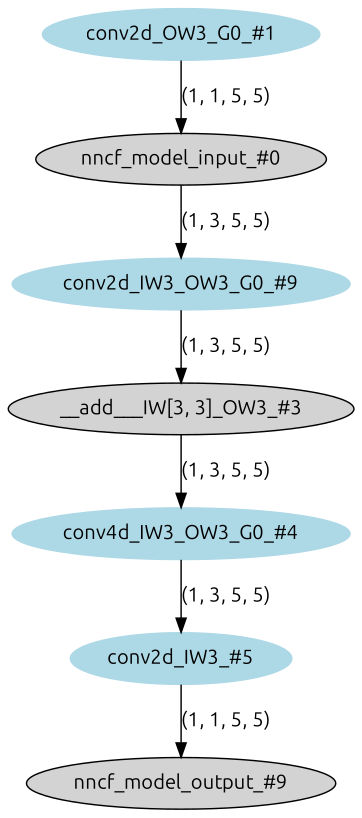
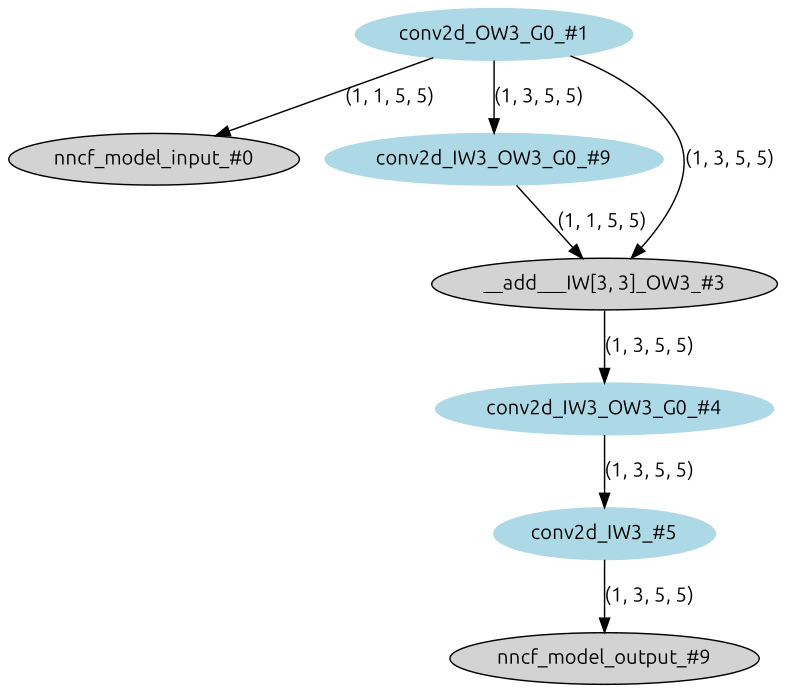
edge "conv2d_OW3_G0_#1" -> "__add___IW[3, 3]_OW3_#3": added, label "(1, 3, 5, 5)"
edge "nncf_model_input_#0" -> "conv2d_IW3_OW3_G0_#9": now "conv2d_OW3_G0_#1" -> "conv2d_IW3_OW3_G0_#9"
edge "conv2d_IW3_OW3_G0_#9" -> "__add___IW[3, 3]_OW3_#3": label "(1, 3, 5, 5)" -> "(1, 1, 5, 5)"
node "conv4d_IW3_OW3_G0_#4": label "conv4d_IW3_OW3_G0_#4" -> "conv2d_IW3_OW3_G0_#4"
edge "conv2d_IW3_#5" -> "nncf_model_output_#9": label "(1, 1, 5, 5)" -> "(1, 3, 5, 5)"
